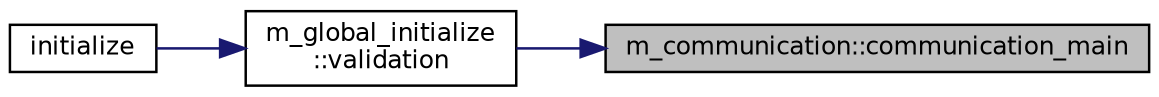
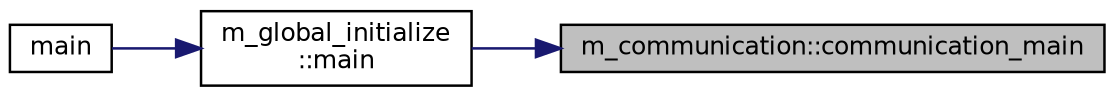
node "initialize": label "initialize" -> "main"
node "m_global_initialize ::validation": label "m_global_initialize ::validation" -> "m_global_initialize ::main"
